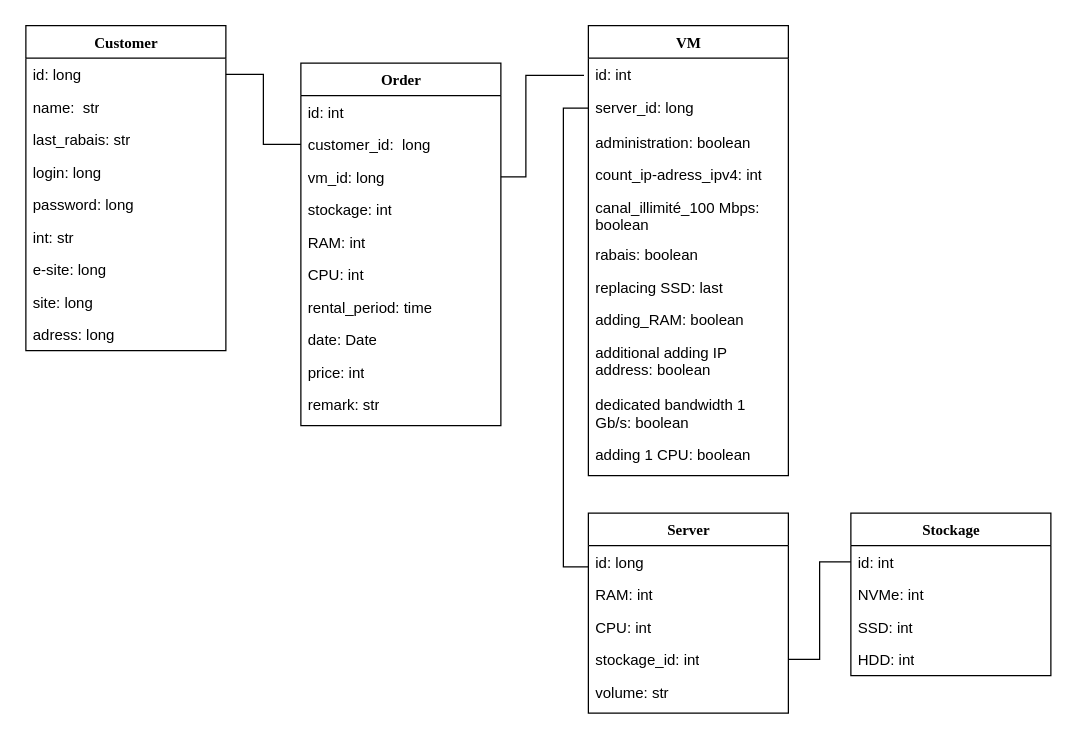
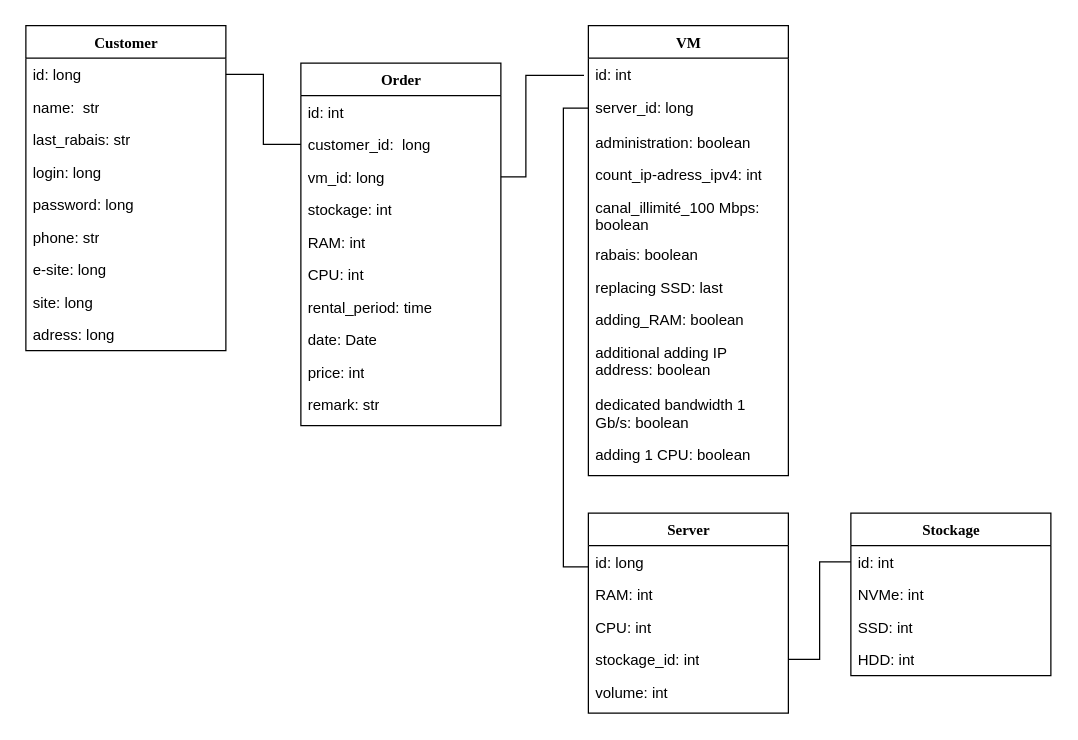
node "int: str": label "int: str" -> "phone: str"
node "volume: str": label "volume: str" -> "volume: int"
